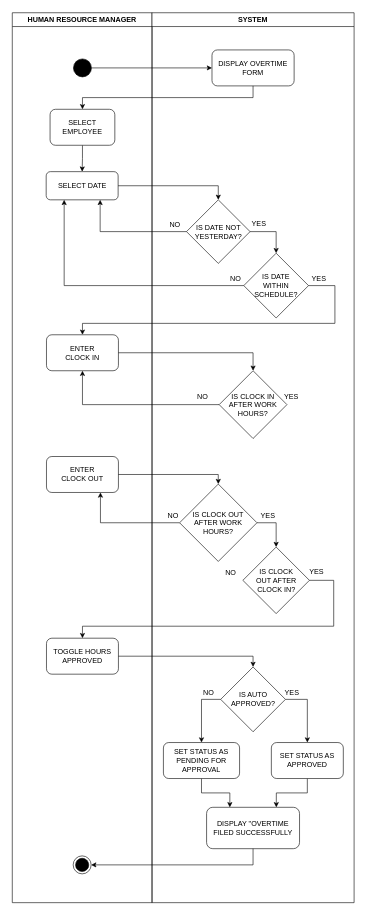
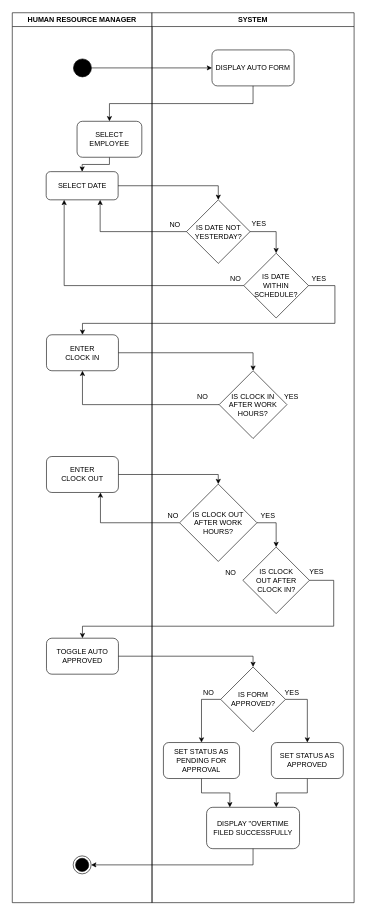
node "DISPLAY OVERTIME FORM": label "DISPLAY OVERTIME FORM" -> "DISPLAY AUTO FORM"
node "SELECT EMPLOYEE": moved (83, 127) -> (110, 139)
node "TOGGLE HOURS APPROVED": label "TOGGLE HOURS APPROVED" -> "TOGGLE AUTO APPROVED"
node "IS AUTO APPROVED?": label "IS AUTO APPROVED?" -> "IS FORM APPROVED?"
